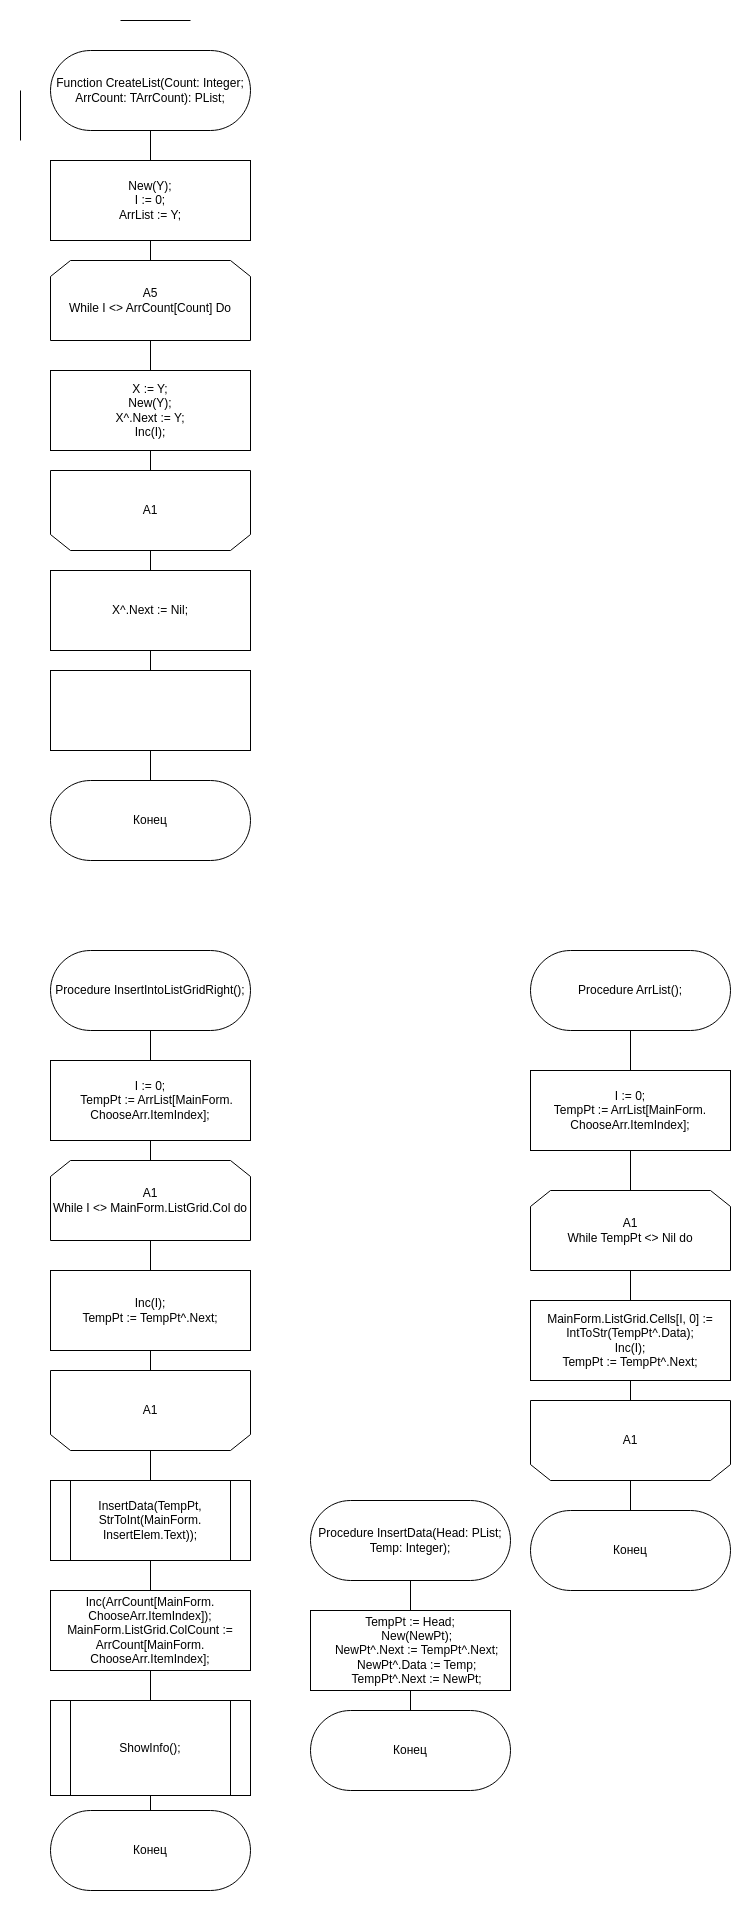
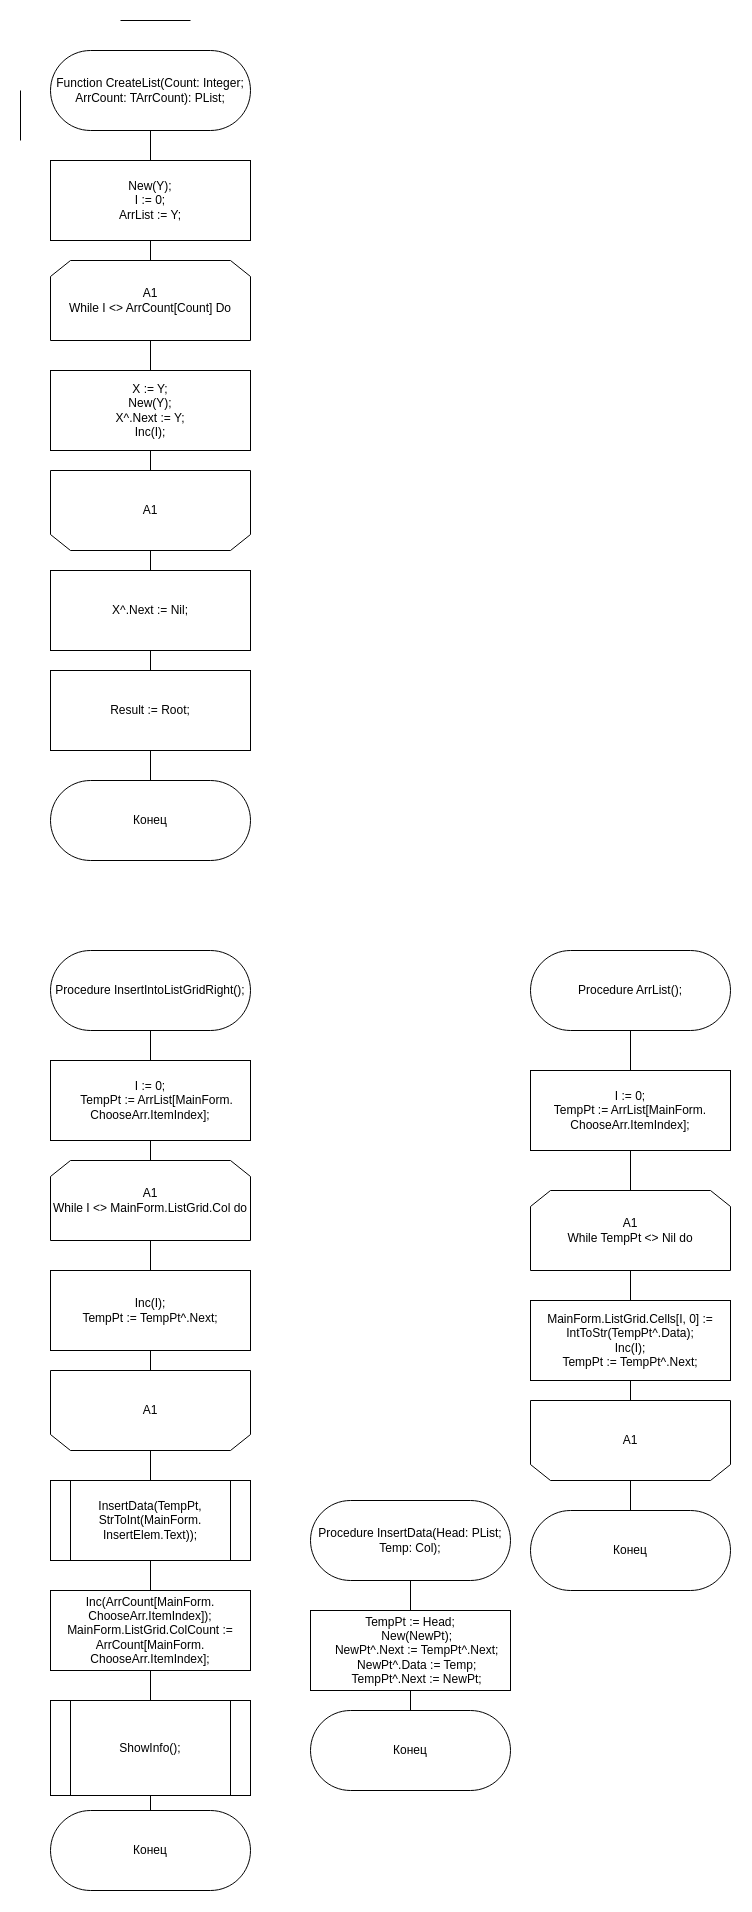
node "А5 While I <> ArrCount[Count] Do": label "А5 While I <> ArrCount[Count] Do" -> "А1 While I <> ArrCount[Count] Do"
node "Result := Root;": added
node "Procedure InsertData(Head: PList; Temp: Integer);": label "Procedure InsertData(Head: PList; Temp: Integer);" -> "Procedure InsertData(Head: PList; Temp: Col);"
